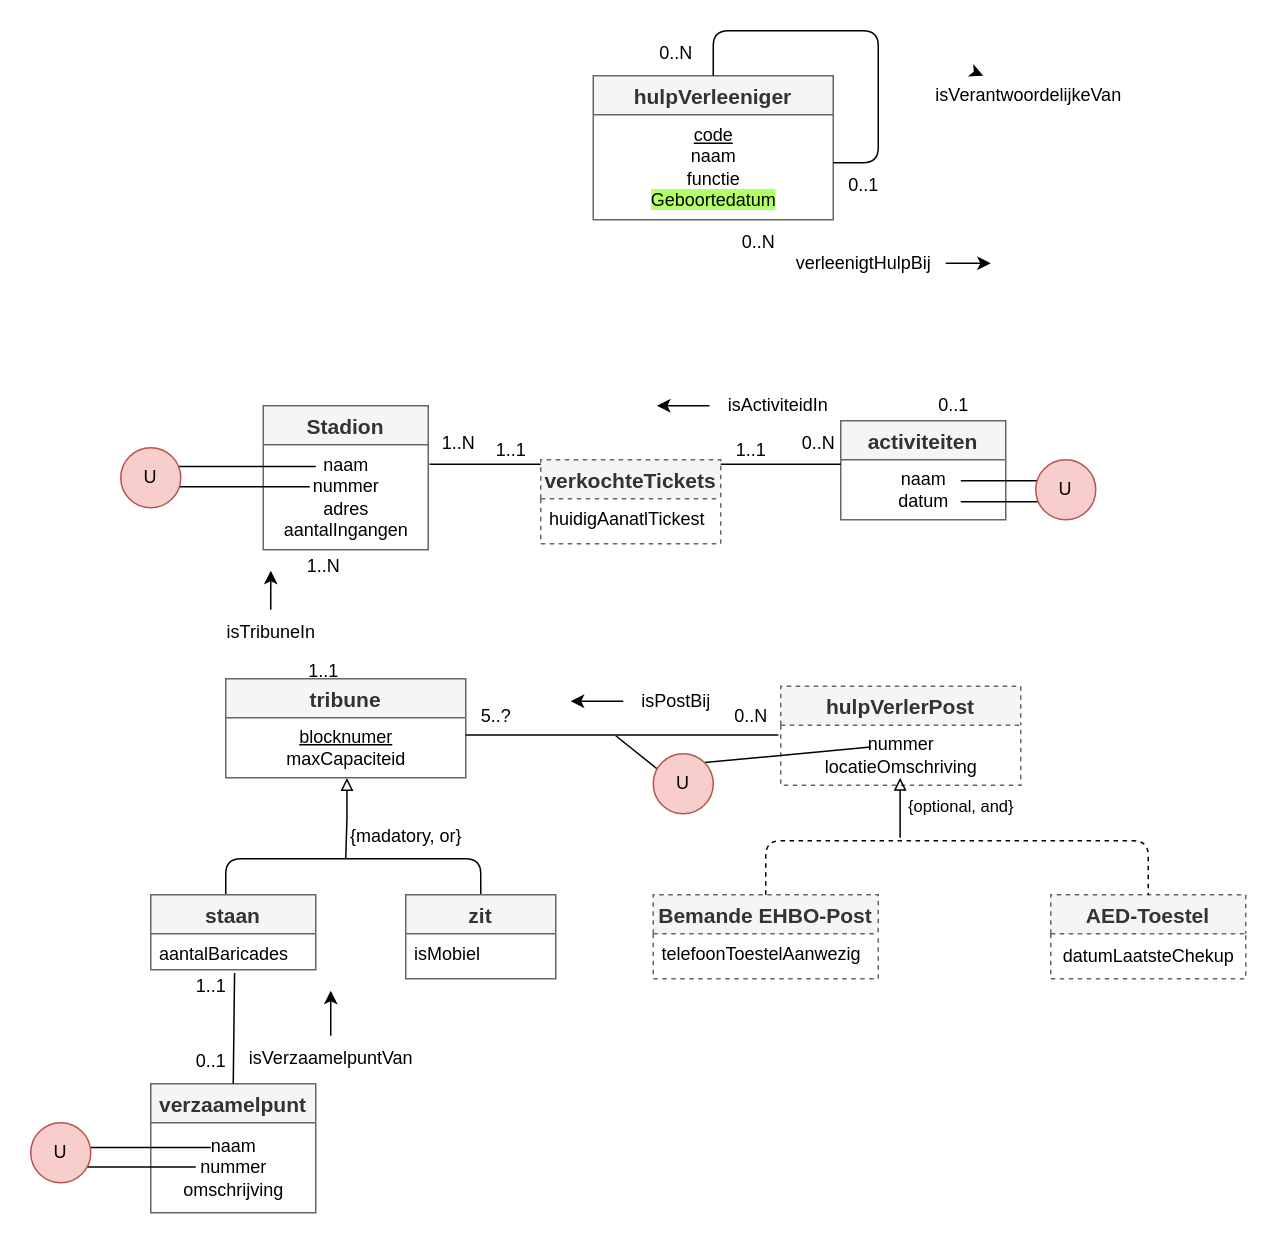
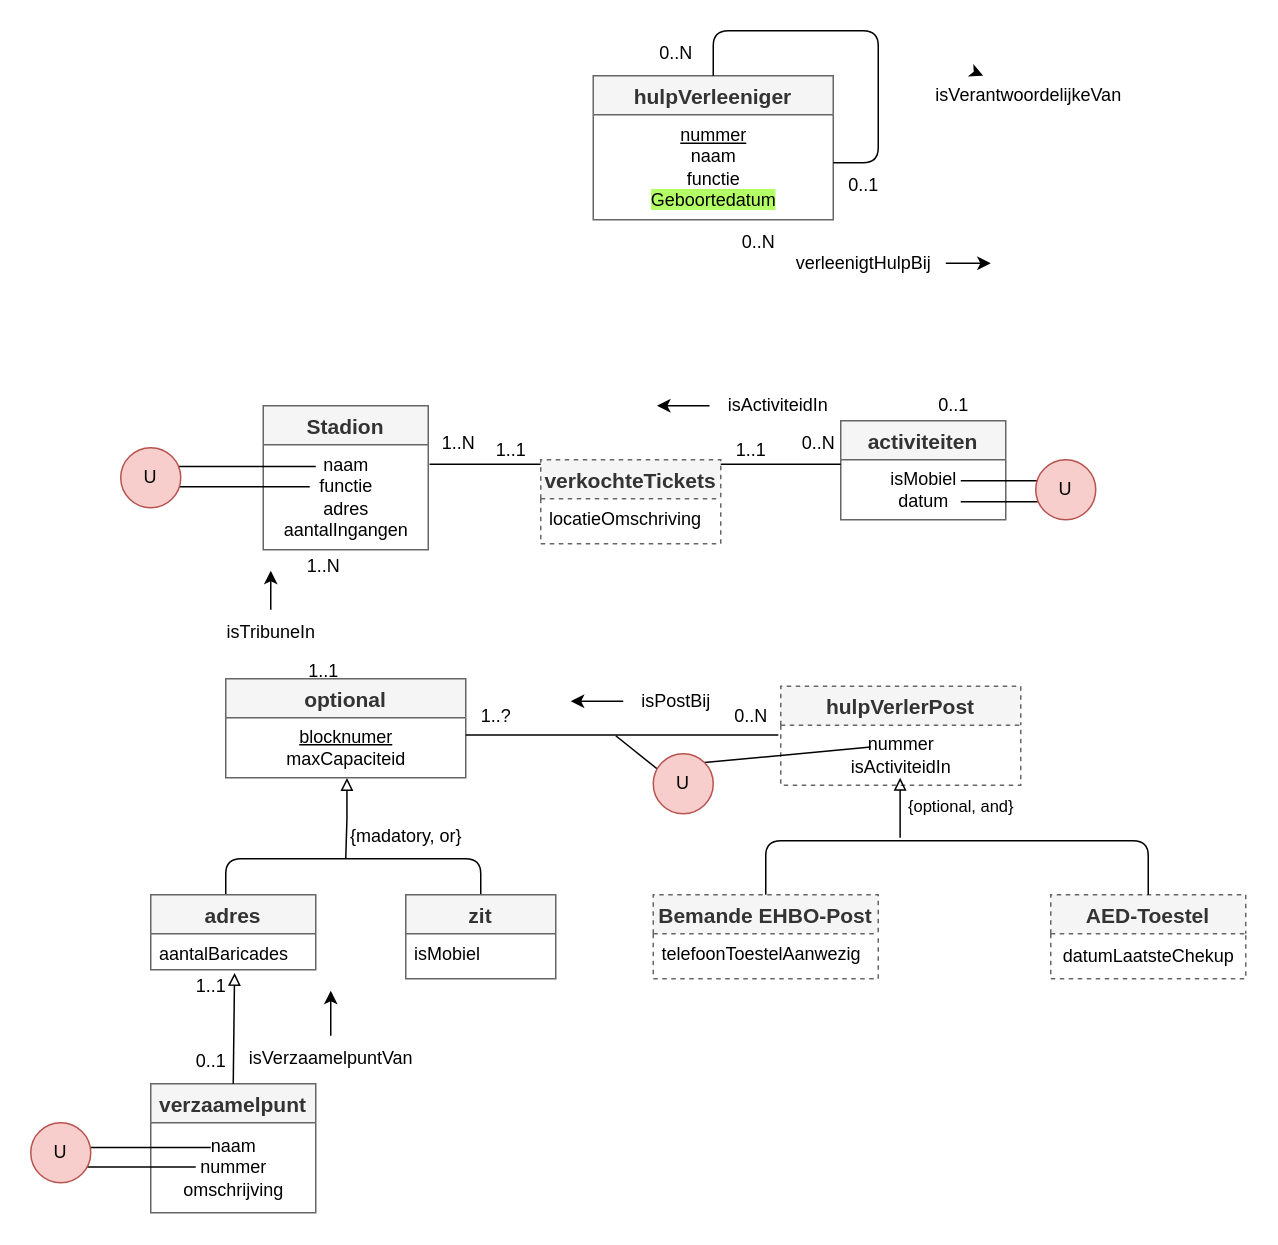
node "code naam functie Geboortedatum": label "code naam functie Geboortedatum" -> "nummer naam functie Geboortedatum"
node "naam datum": label "naam datum" -> "isMobiel datum"
node "naam nummer adres aantalIngangen": label "naam nummer adres aantalIngangen" -> "naam functie adres aantalIngangen"
node "huidigAanatlTickest": label "huidigAanatlTickest" -> "locatieOmschriving"
node "tribune": label "tribune" -> "optional"
node "5..?": label "5..?" -> "1..?"
node "nummer locatieOmschriving": label "nummer locatieOmschriving" -> "nummer isActiviteidIn"
edge "Bemande EHBO-Post" -- "AED-Toestel": style dashed -> solid
node "staan": label "staan" -> "adres"
edge "aantalBaricades" -- "verzaamelpunt": arrowhead none -> block
